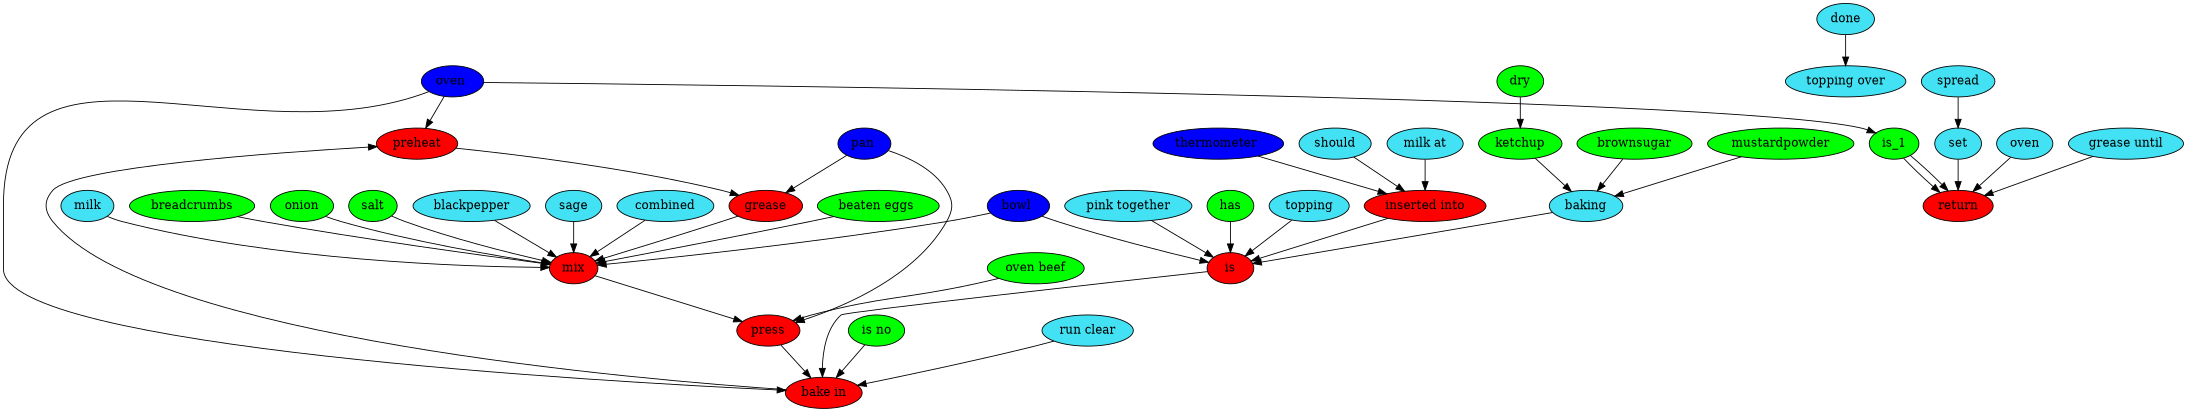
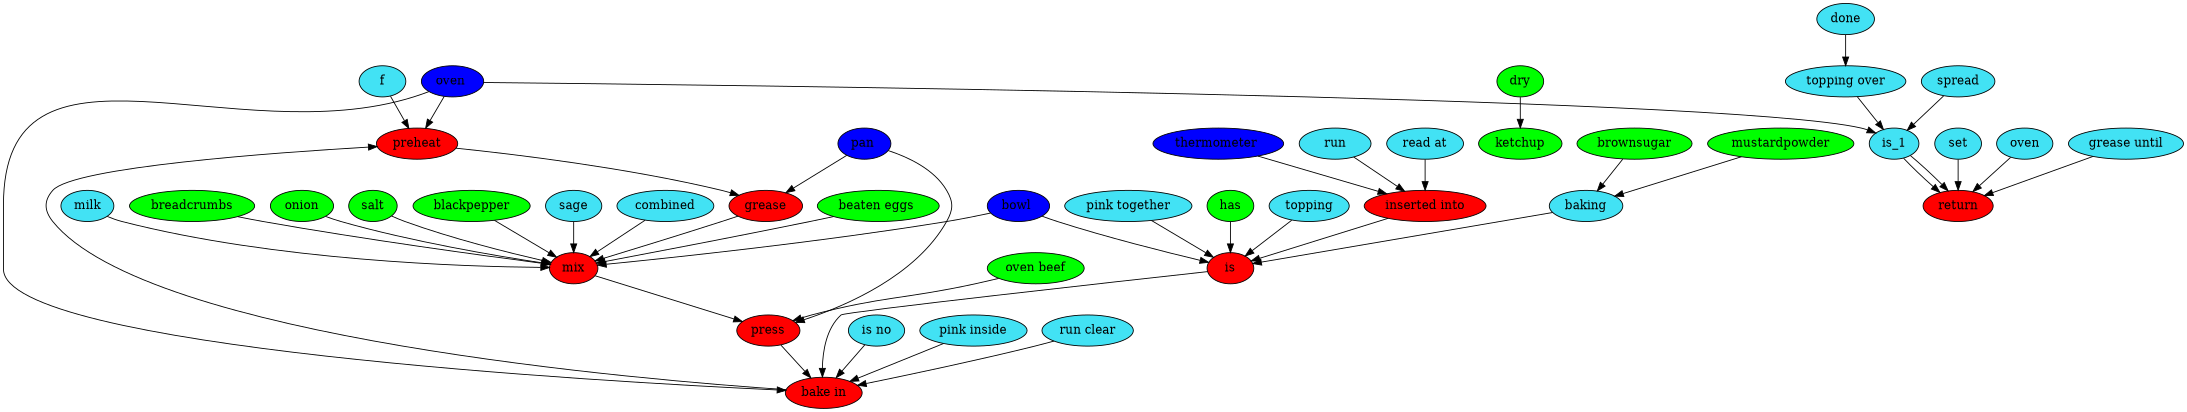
node "f": added
edge "spread" -> "set": now "spread" -> "is_1"
edge "topping over" -> "is_1": added
node "should": label "should" -> "run"
node "milk at": label "milk at" -> "read at"
node "is_1": fillcolor green -> #42e2f4
edge "ketchup" -> "baking": removed
node "blackpepper": fillcolor #42e2f4 -> green
node "is no": fillcolor green -> #42e2f4
node "pink inside": added
